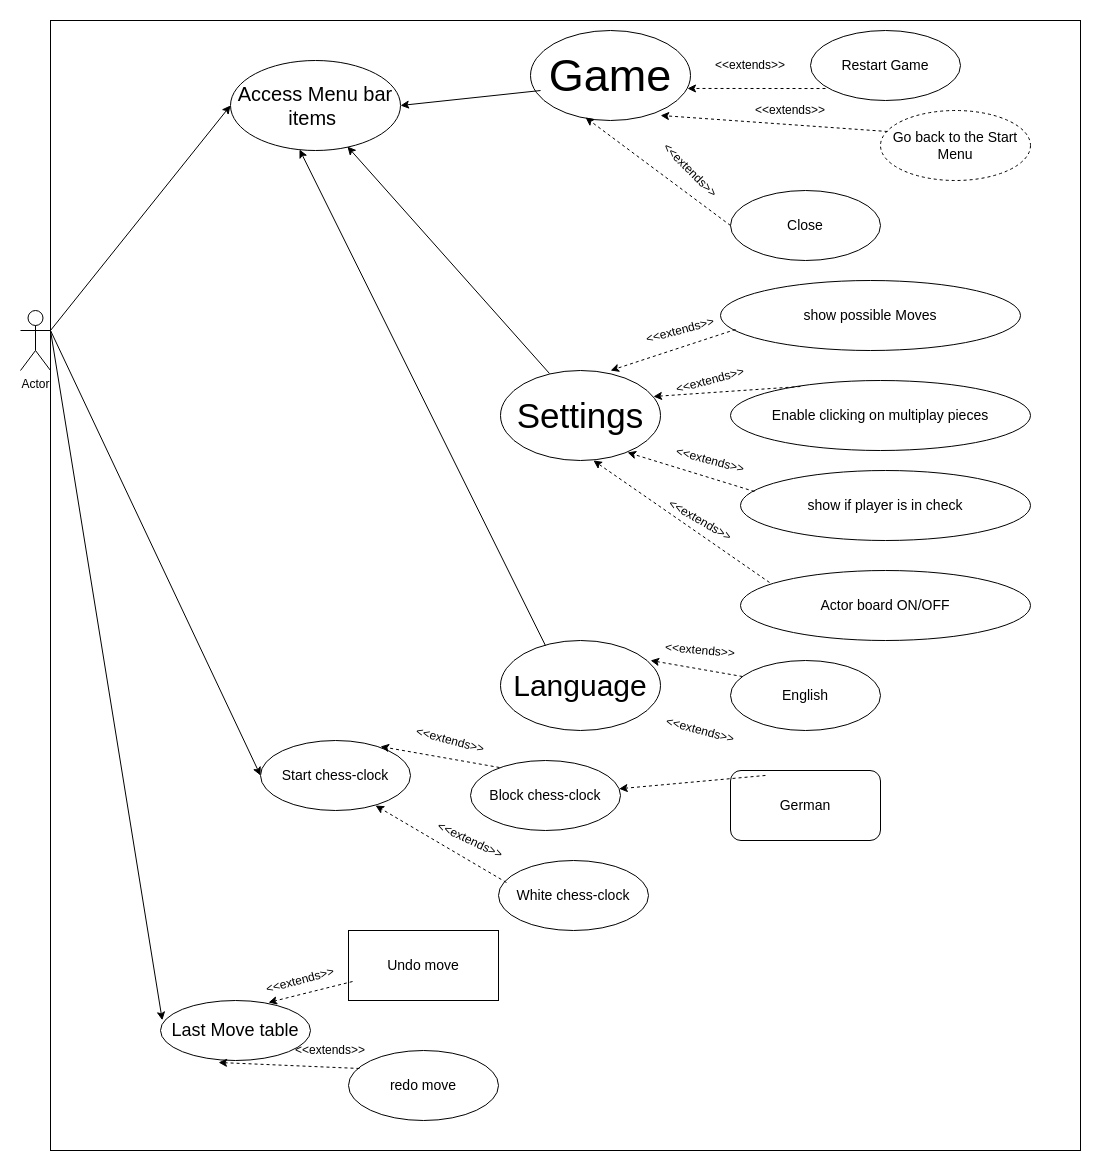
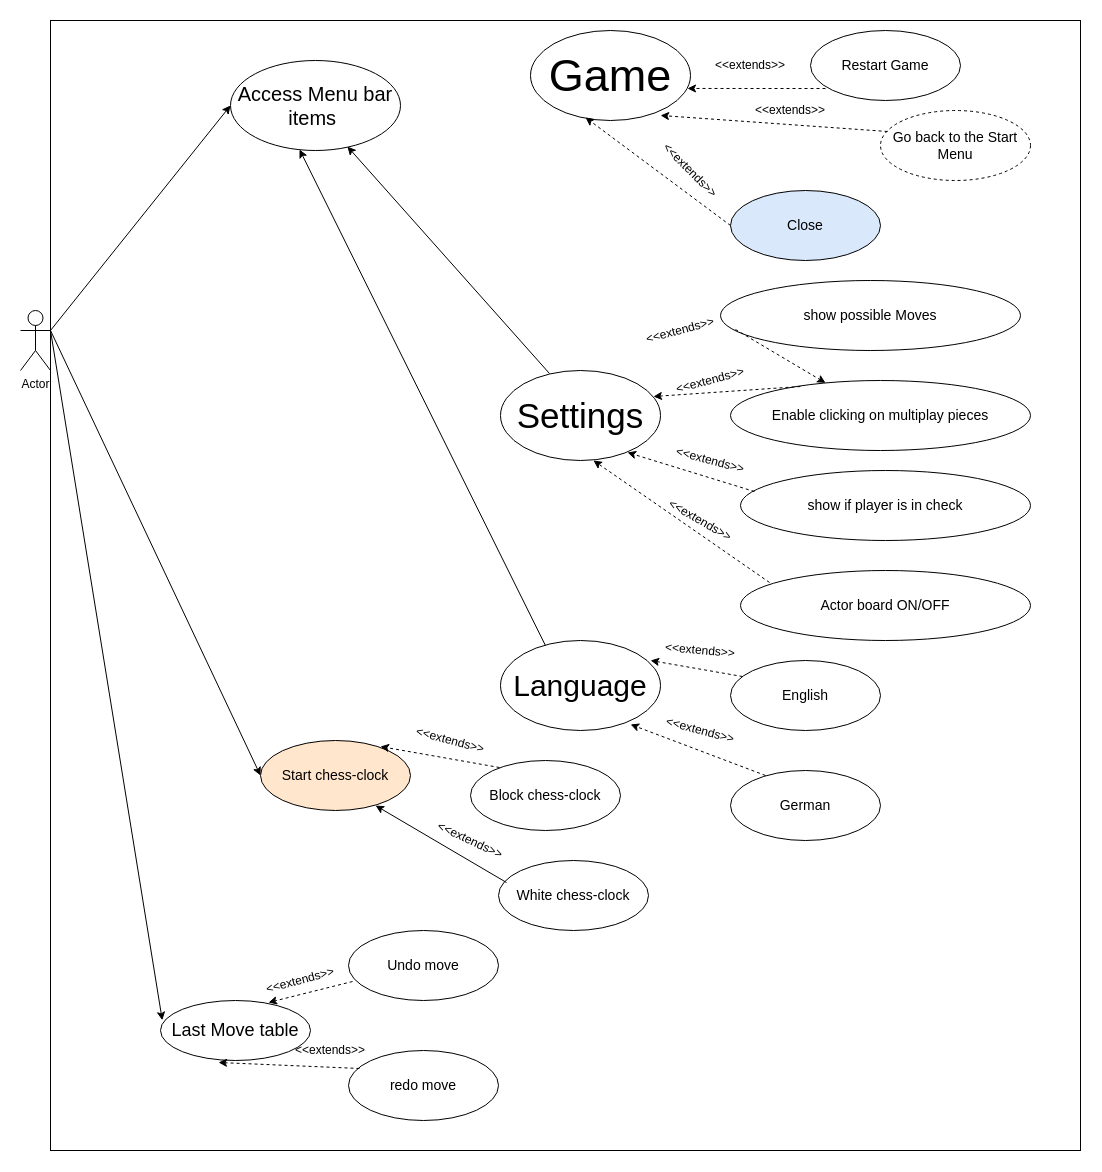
edge "Game" -> "Access Menu bar items": removed
node "Close": fillcolor #ffffff -> #dae8fc
edge "show possible Moves" -> "Settings": now "show possible Moves" -> "Enable clicking on multiplay pieces"
node "Start chess-clock": fillcolor #ffffff -> #ffe6cc
edge "German" -> "Block chess-clock": now "German" -> "Language"
node "German": shape rounded rectangle -> ellipse
edge "White chess-clock" -> "Start chess-clock": style dashed -> solid
node "Undo move": shape rectangle -> ellipse
